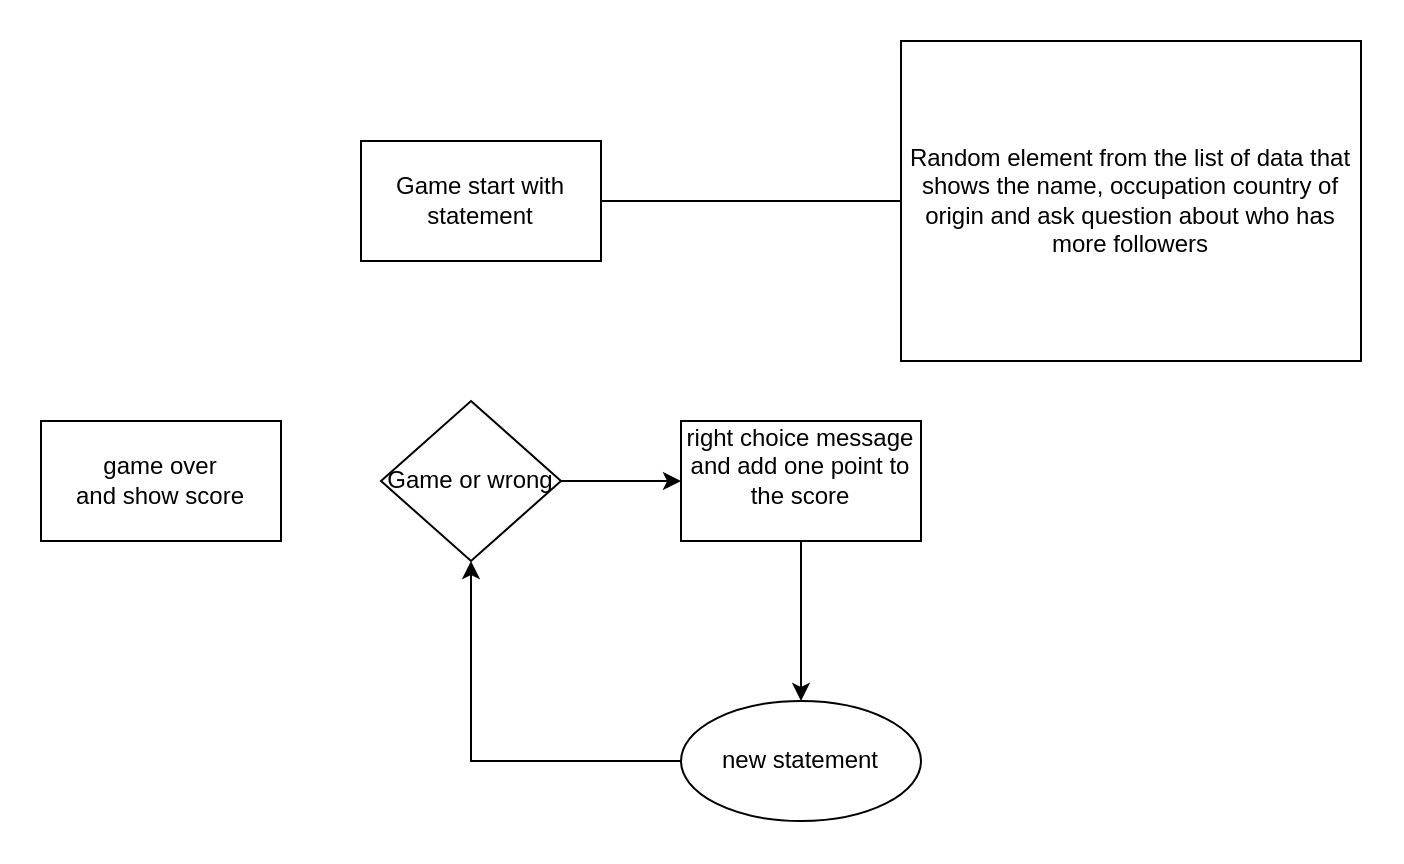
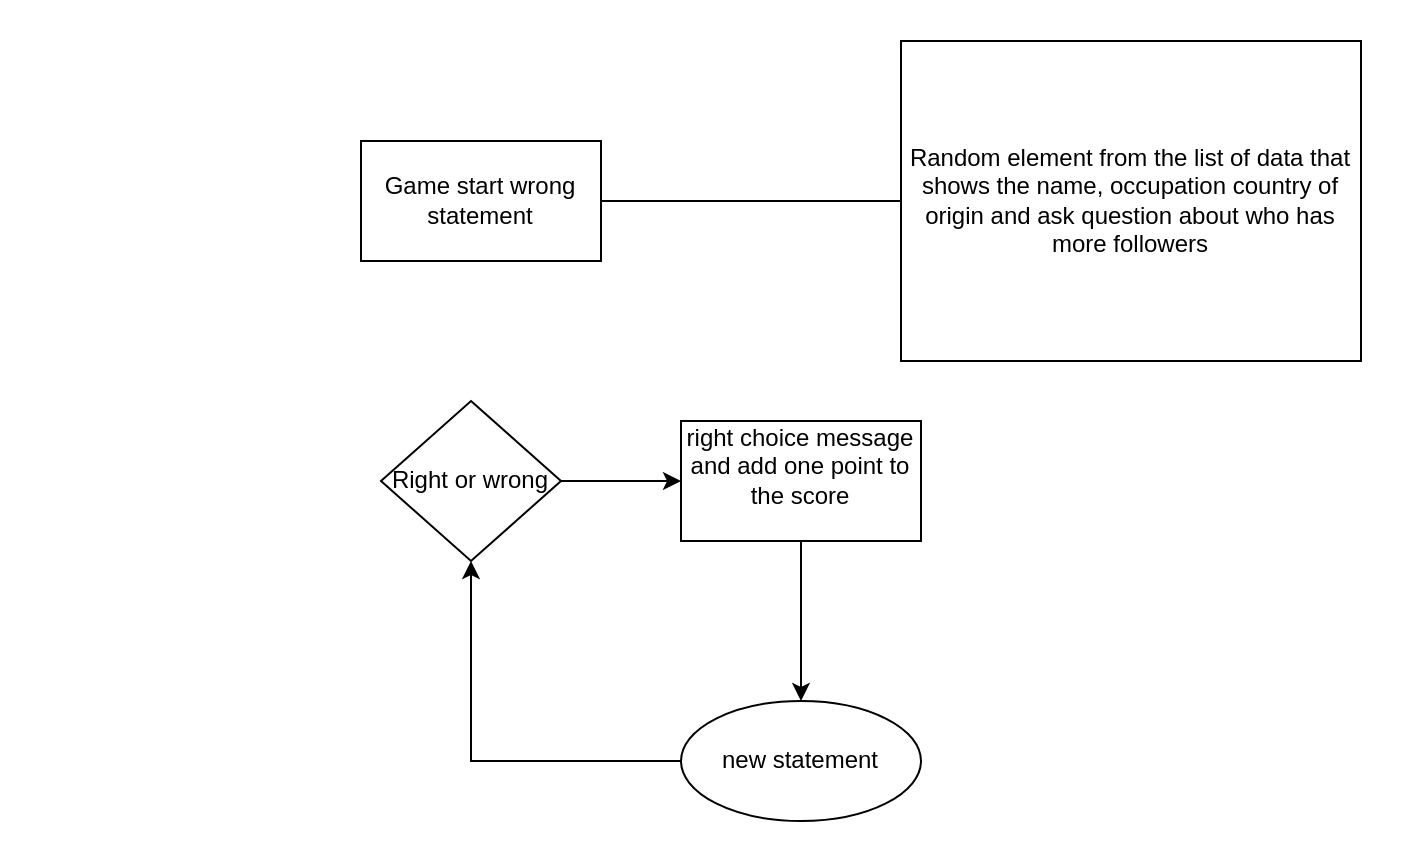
node "Game start with statement": label "Game start with statement" -> "Game start wrong statement"
node "game over and show score": removed
node "Game or wrong": label "Game or wrong" -> "Right or wrong"
